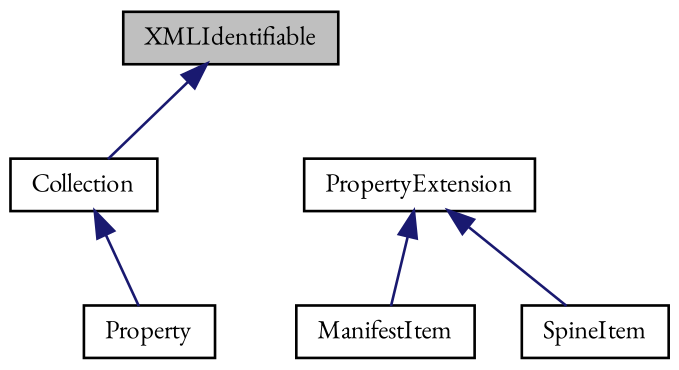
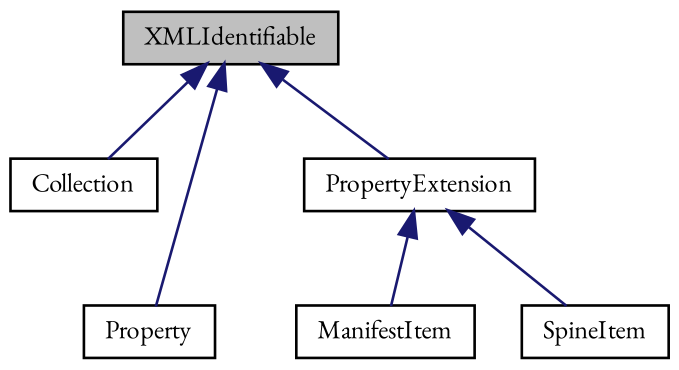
edge "PropertyExtension" -> "XMLIdentifiable": added
edge "Property" -> "Collection": now "Property" -> "XMLIdentifiable"
